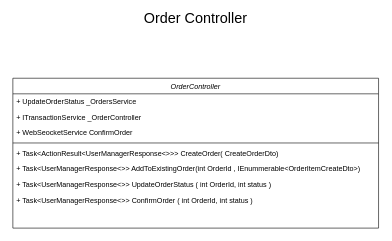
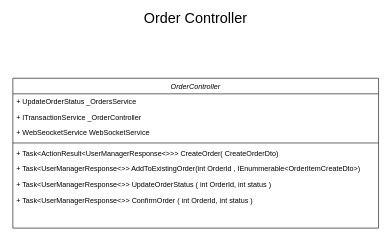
node "+ WebSeocketService ConfirmOrder": label "+ WebSeocketService ConfirmOrder" -> "+ WebSeocketService WebSocketService"
